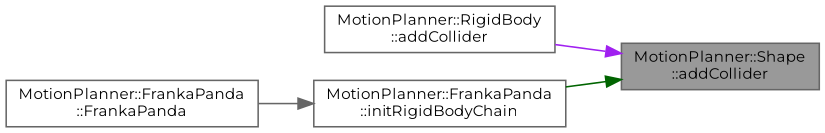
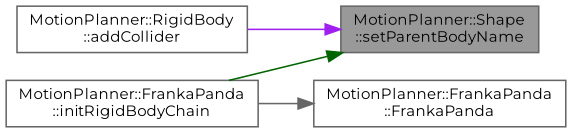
node "MotionPlanner::Shape ::addCollider": label "MotionPlanner::Shape ::addCollider" -> "MotionPlanner::Shape ::setParentBodyName"
edge "MotionPlanner::FrankaPanda ::FrankaPanda" -> "MotionPlanner::FrankaPanda ::initRigidBodyChain": reversed
